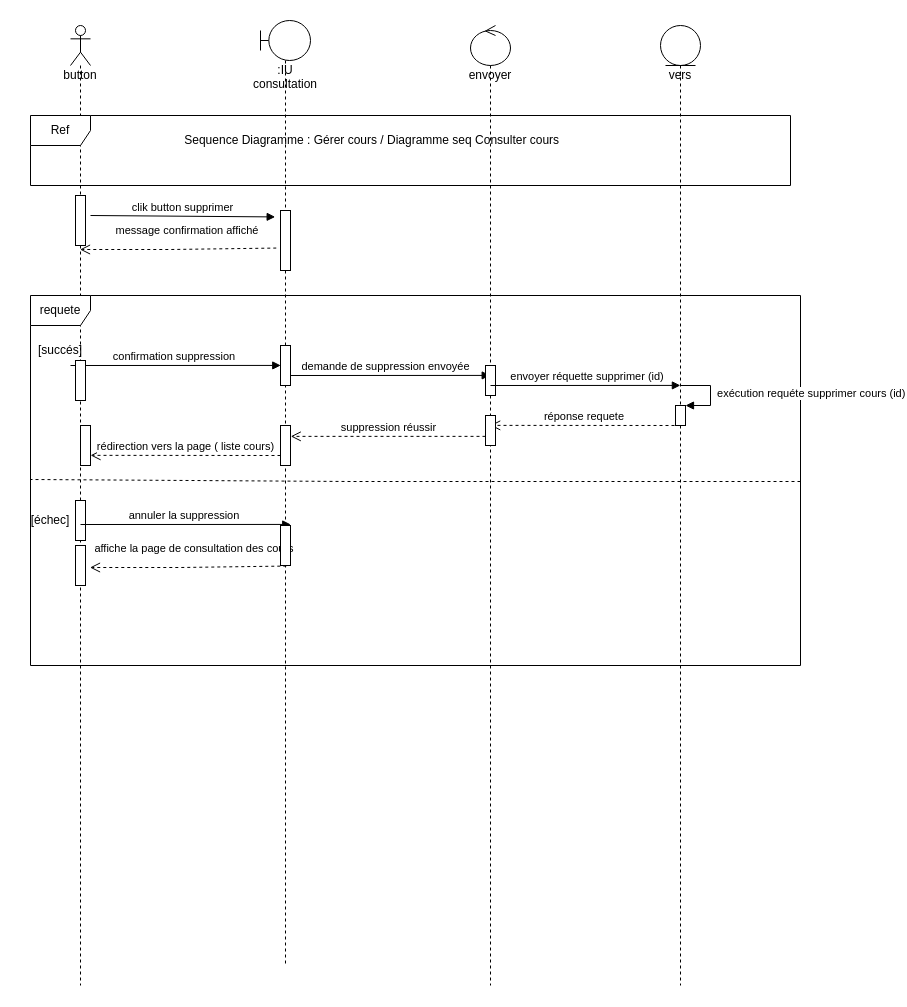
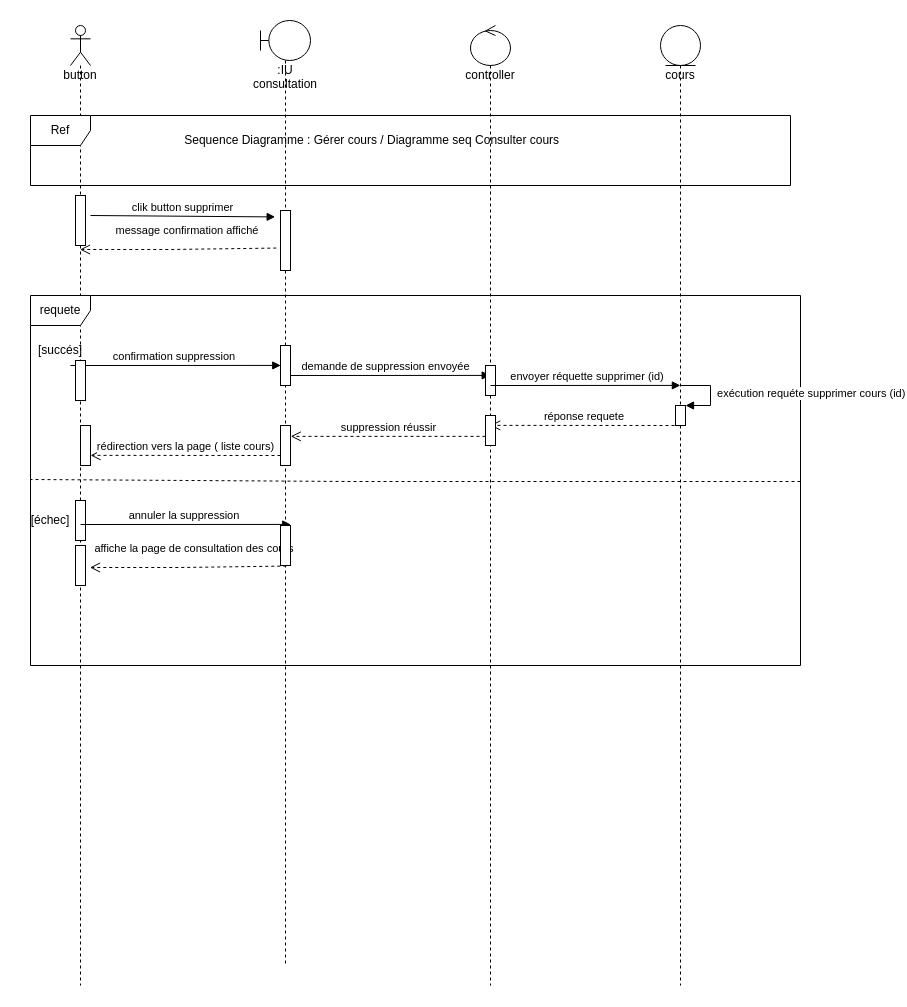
node "vers": label "vers" -> "cours"
node "envoyer": label "envoyer" -> "controller"
